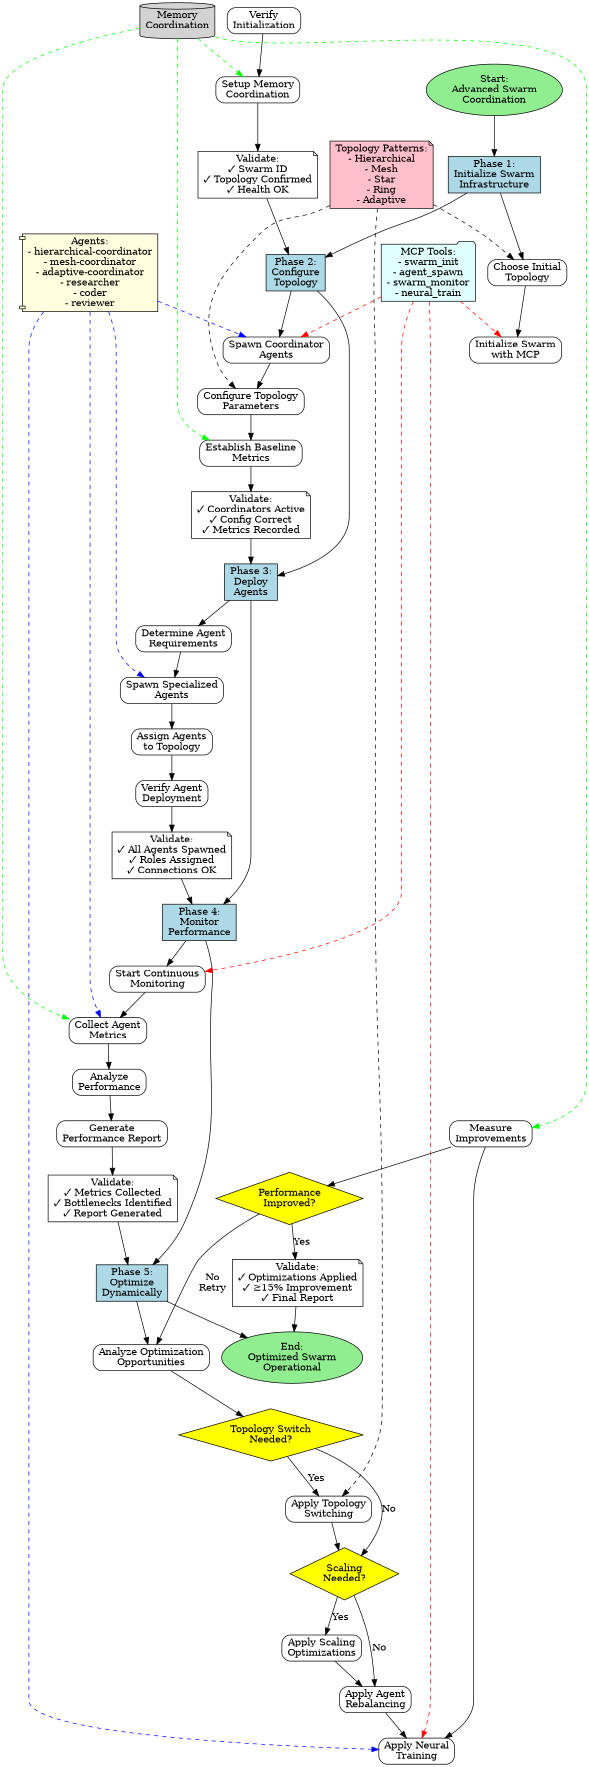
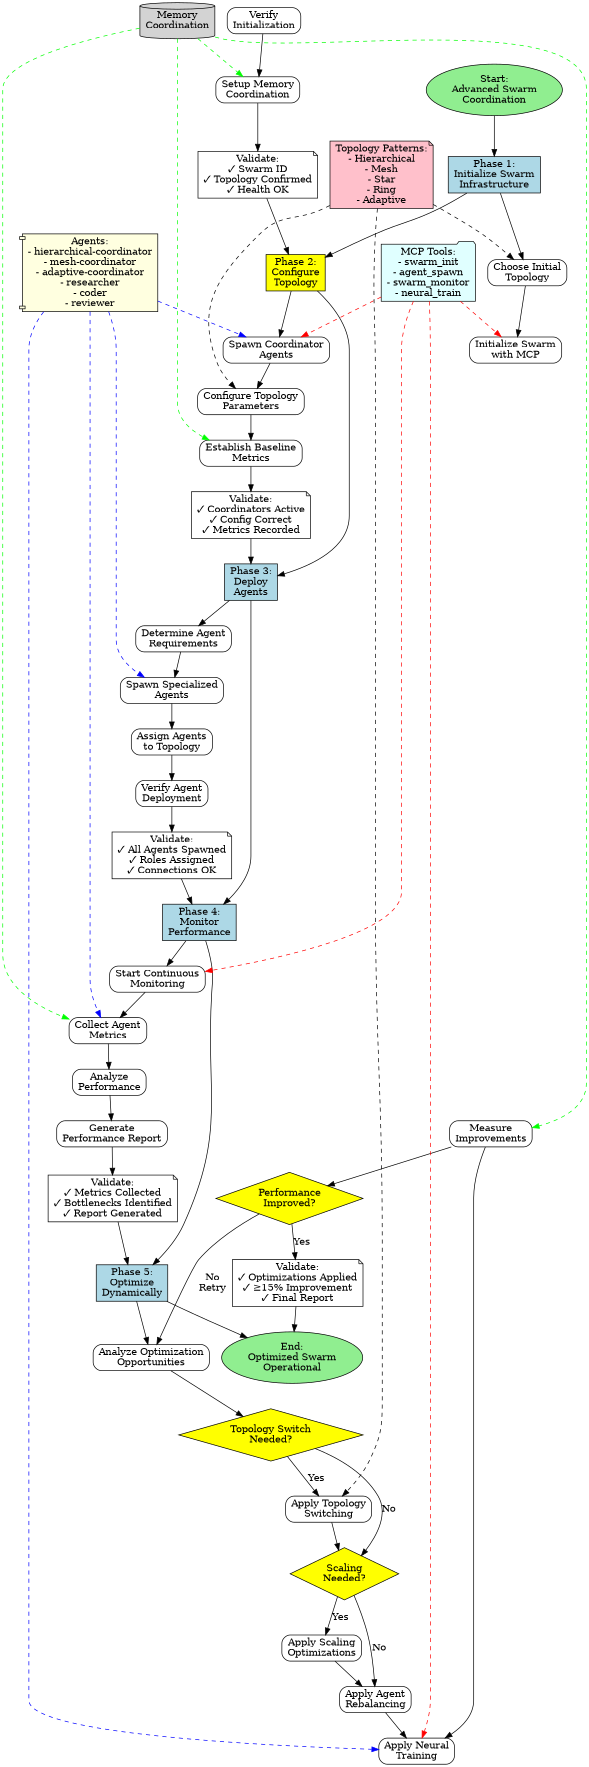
node "Phase 2: Configure Topology": fillcolor lightblue -> yellow
